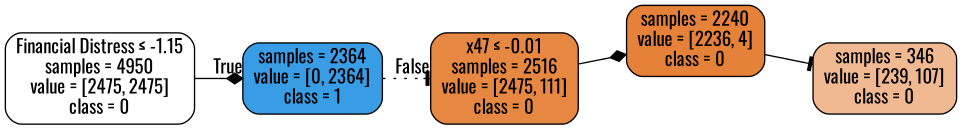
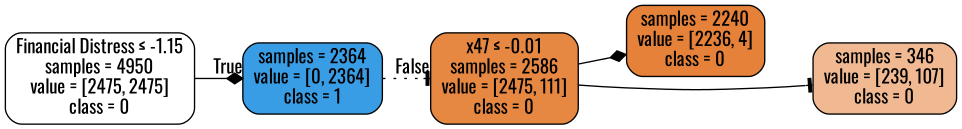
edge "samples = 2240" -> "samples = 346": now "x47 ≤ -0.01" -> "samples = 346"
node "x47 ≤ -0.01": text "samples = 2516" -> "samples = 2586"
